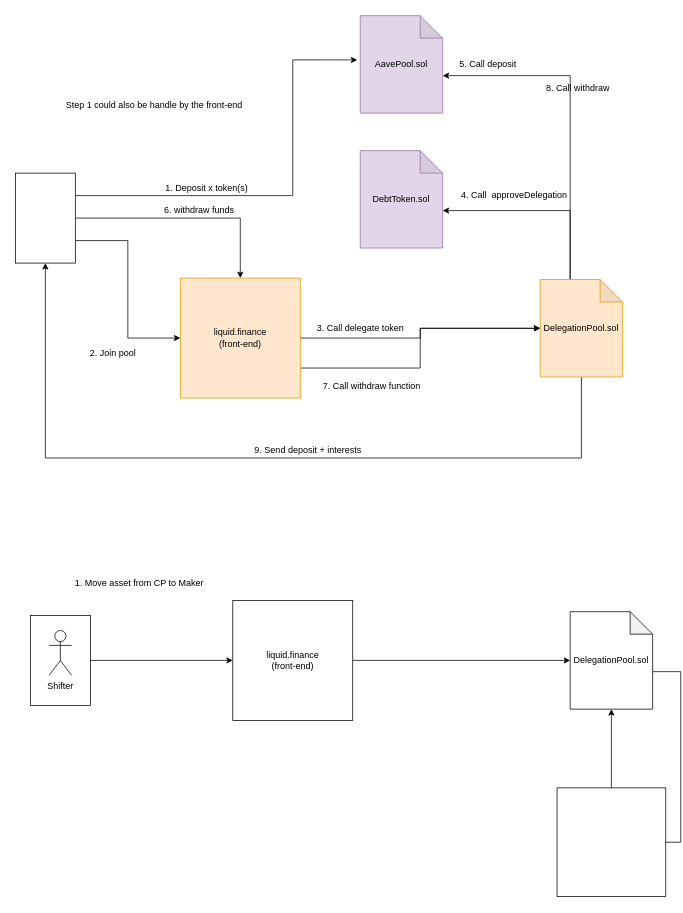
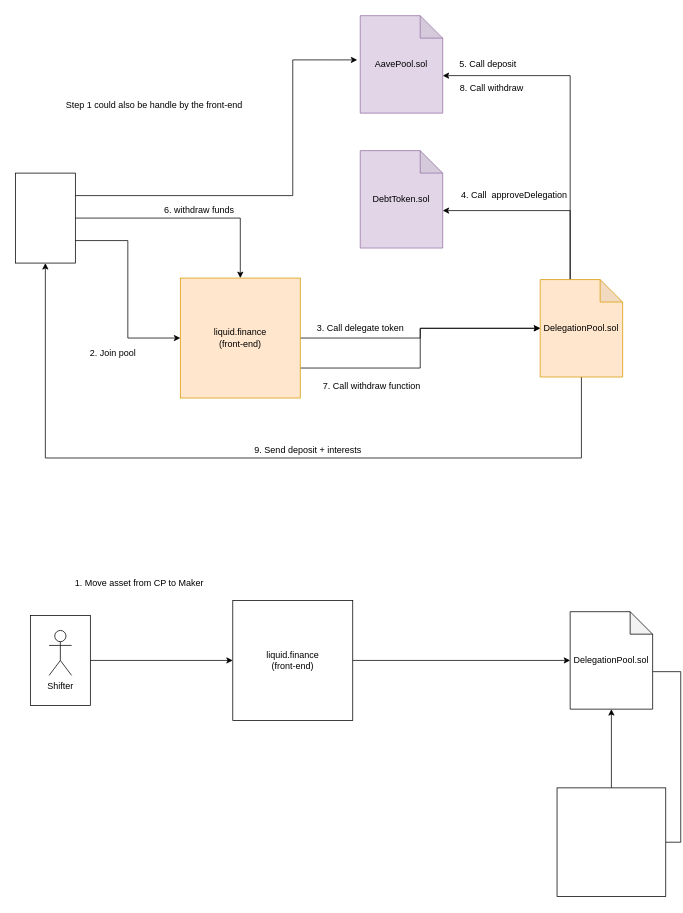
node "8. Call withdraw": moved (578, 88) -> (492, 88)
node "1. Deposit x token(s)": removed
